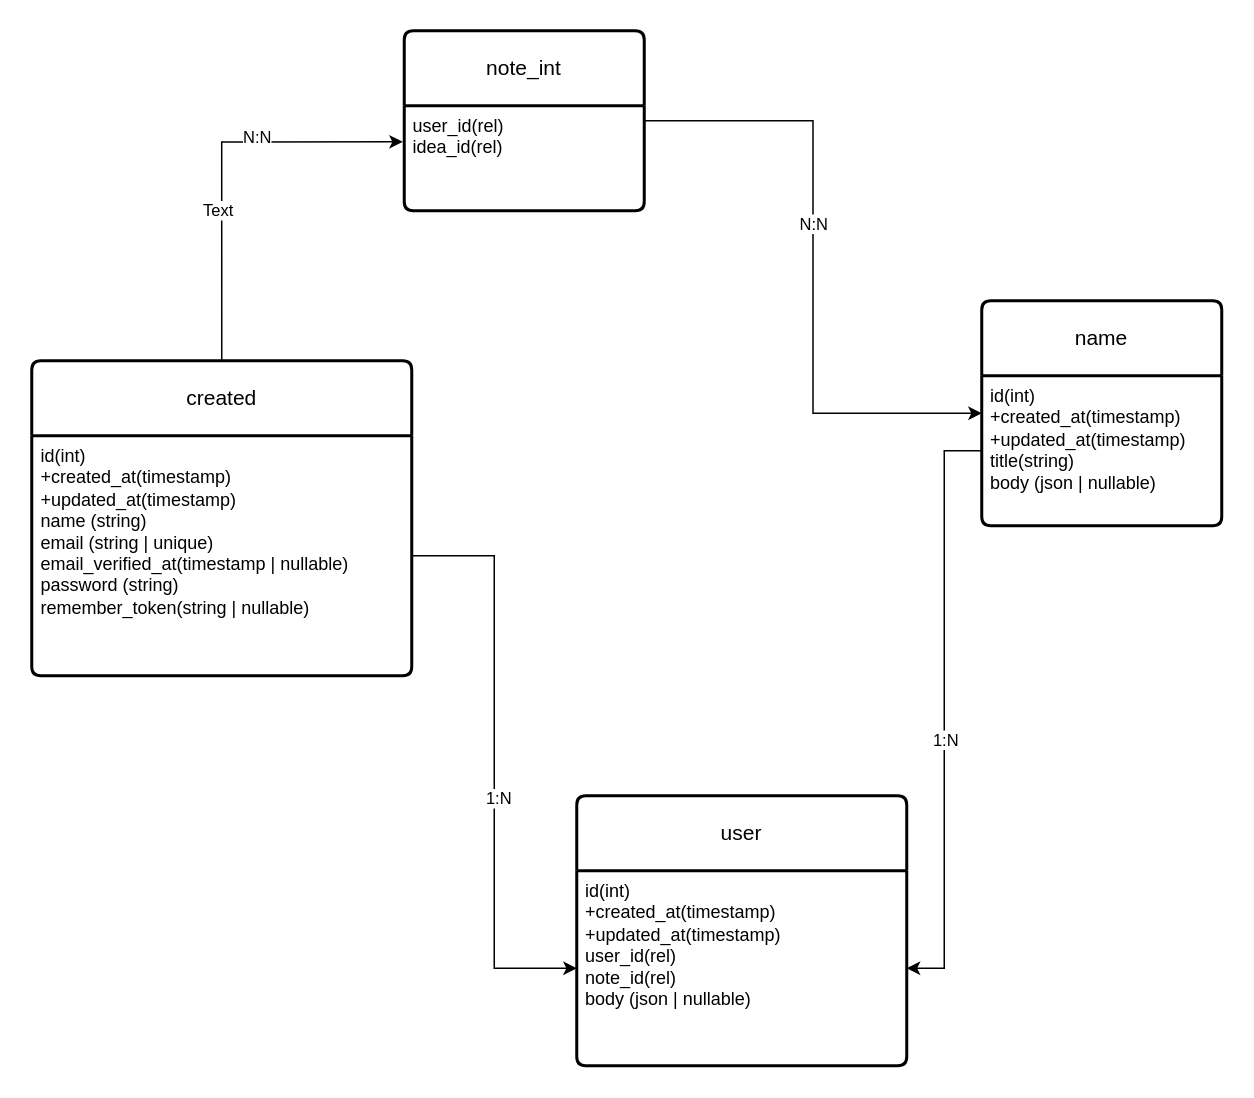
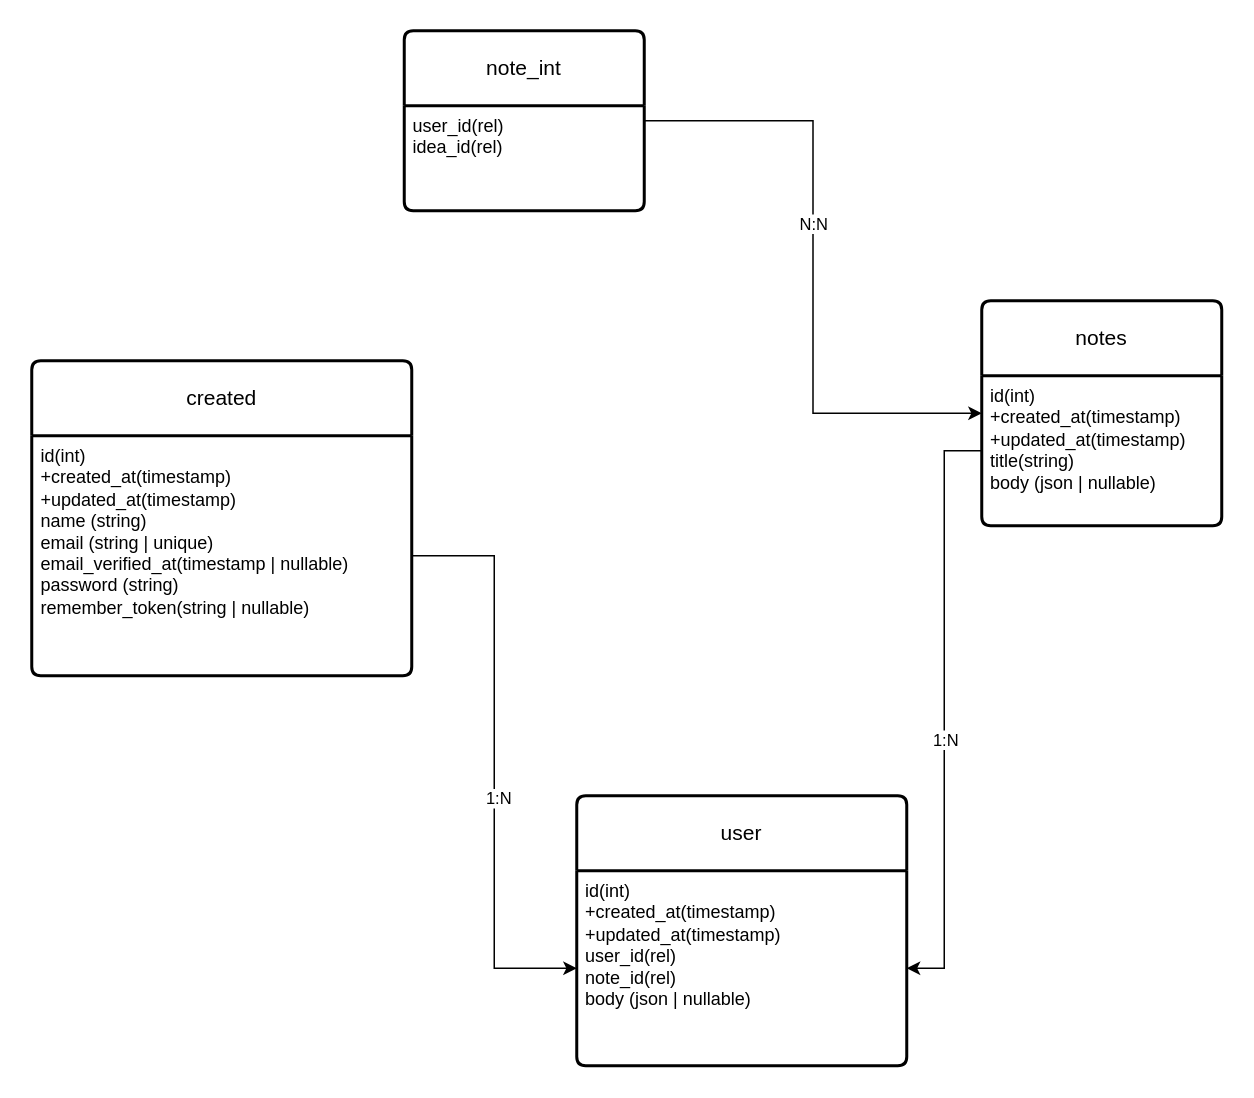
edge "created" -> "user_id(rel) idea_id(rel)": removed, labels "Text", "N:N"
node "name": label "name" -> "notes"
